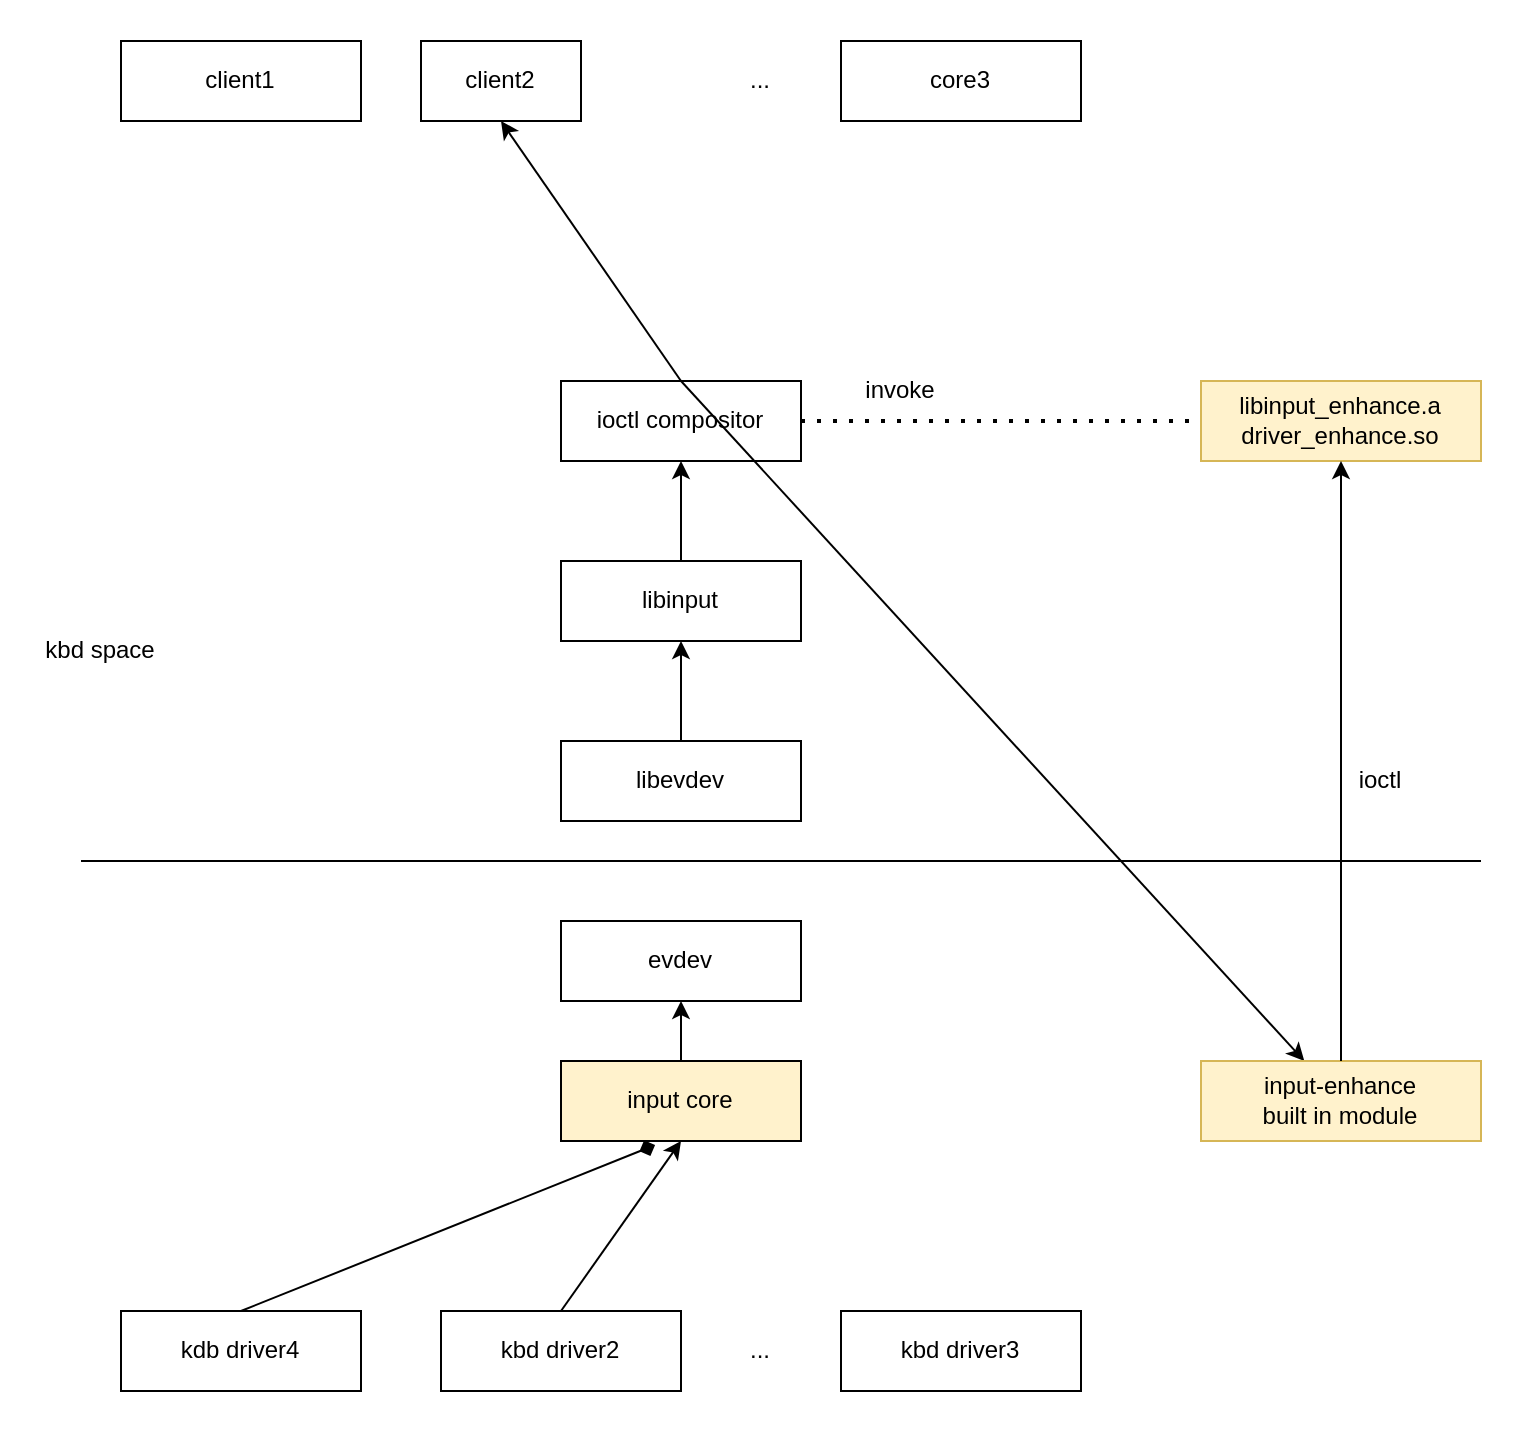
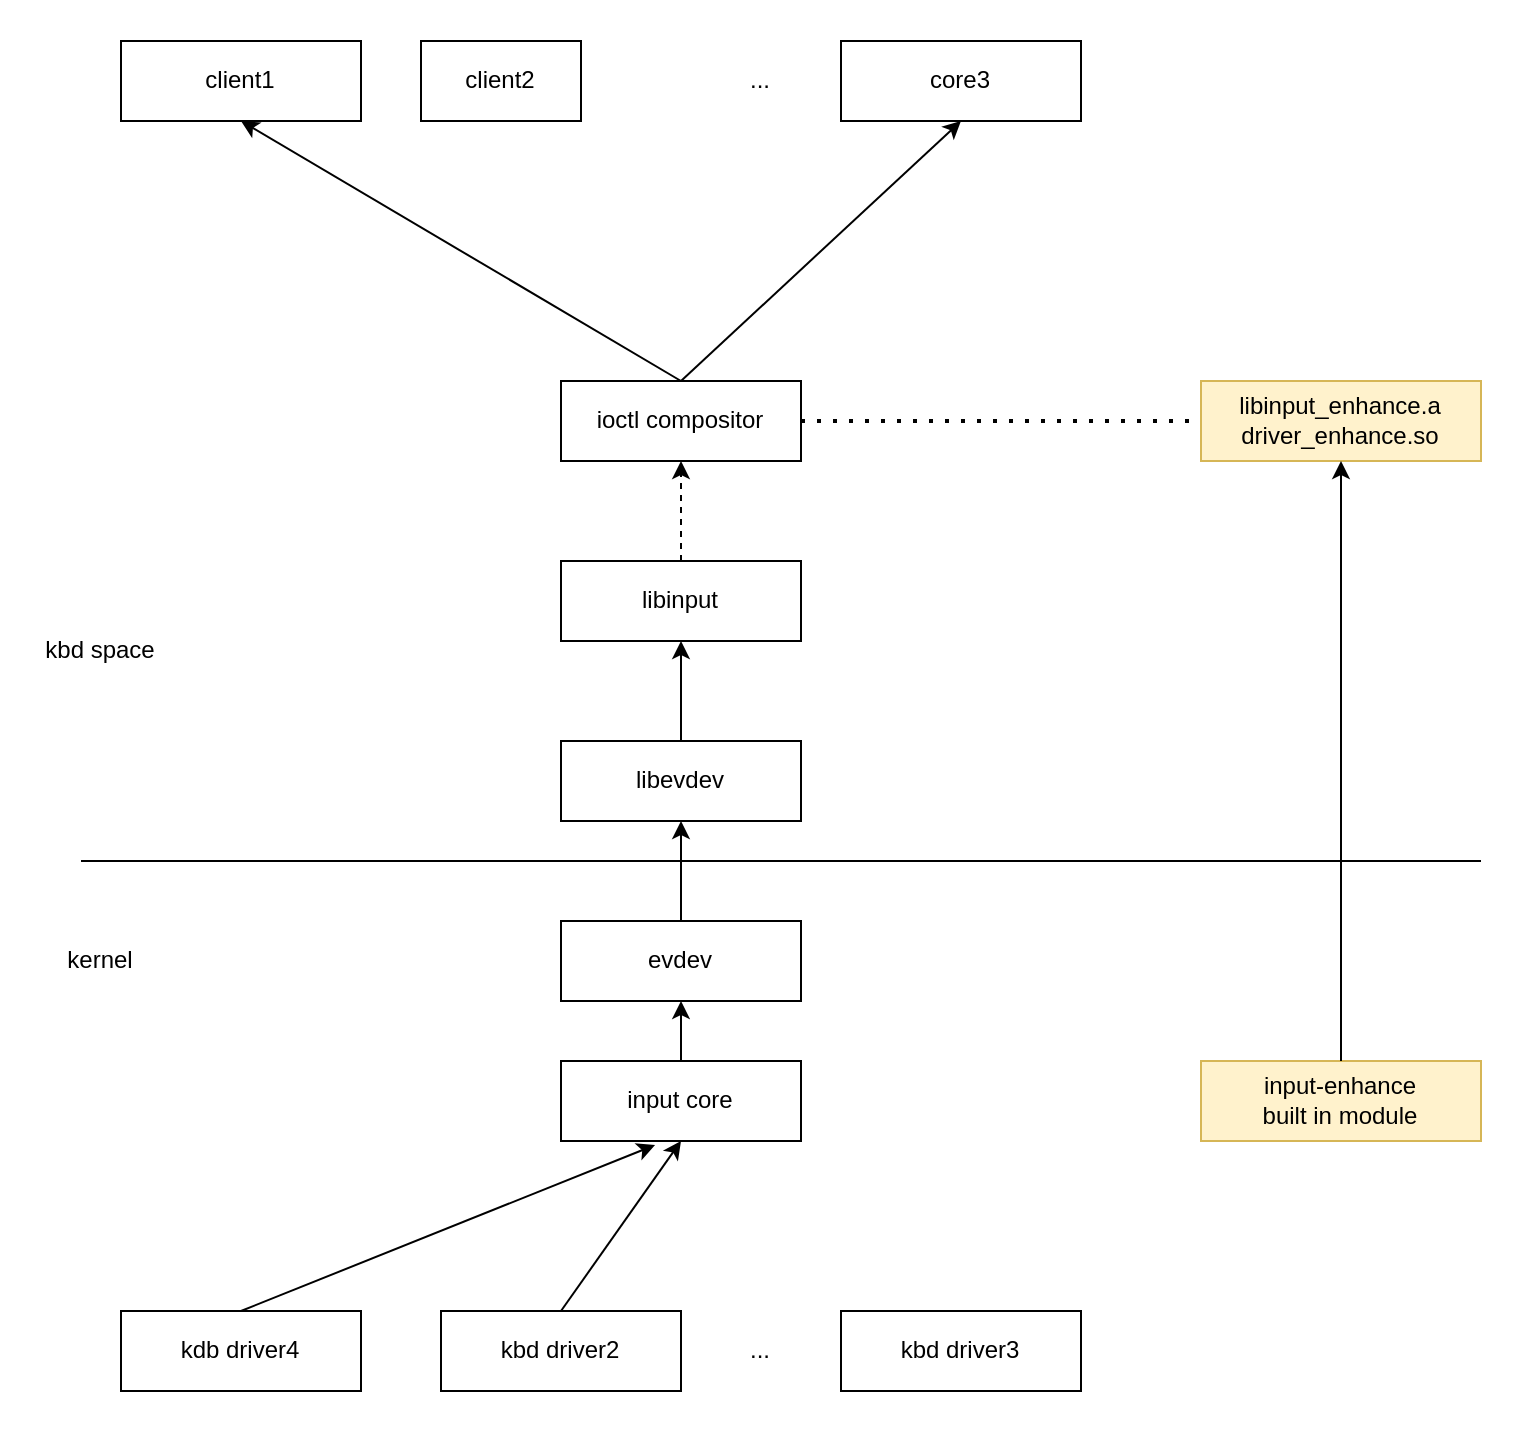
edge "ioctl compositor" -> "client2": removed
edge "ioctl compositor" -> "core3": added
node "invoke": removed
edge "libinput" -> "ioctl compositor": style solid -> dashed
edge "ioctl compositor" -> "input-enhance built in module": now "ioctl compositor" -> "client1"
node "ioctl": removed
edge "evdev" -> "libevdev": added
node "kernel": added
node "input core": fillcolor #fff2cc -> #ffffff
edge "kdb driver4" -> "input core": arrowhead diamond -> classic
